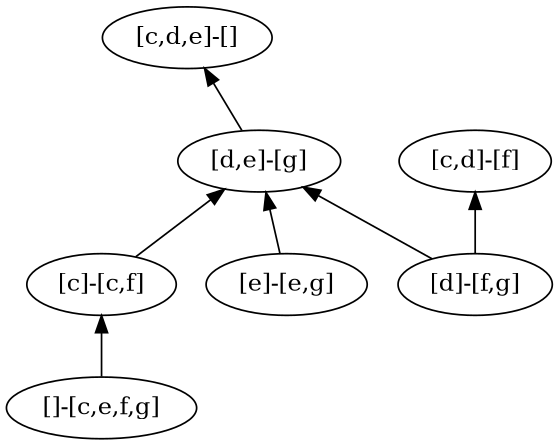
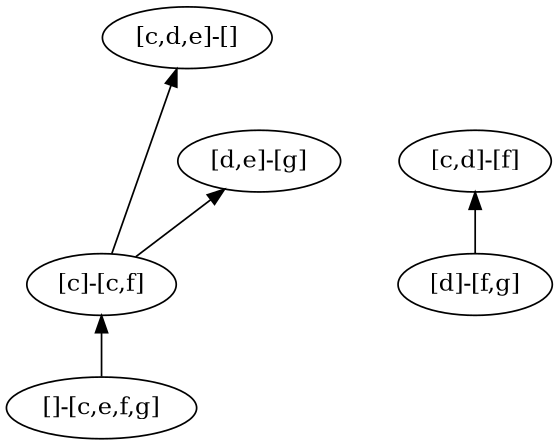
edge "[d,e]-[g]" -> "[c,d,e]-[]": now "[c]-[c,f]" -> "[c,d,e]-[]"
edge "[d]-[f,g]" -> "[d,e]-[g]": removed
node "[e]-[e,g]": removed
